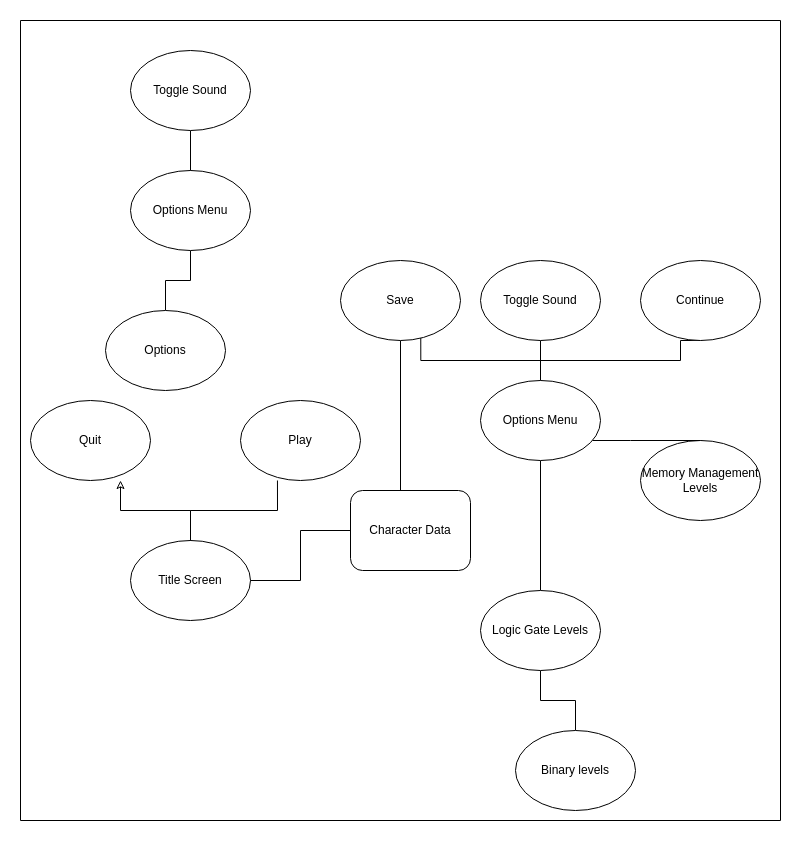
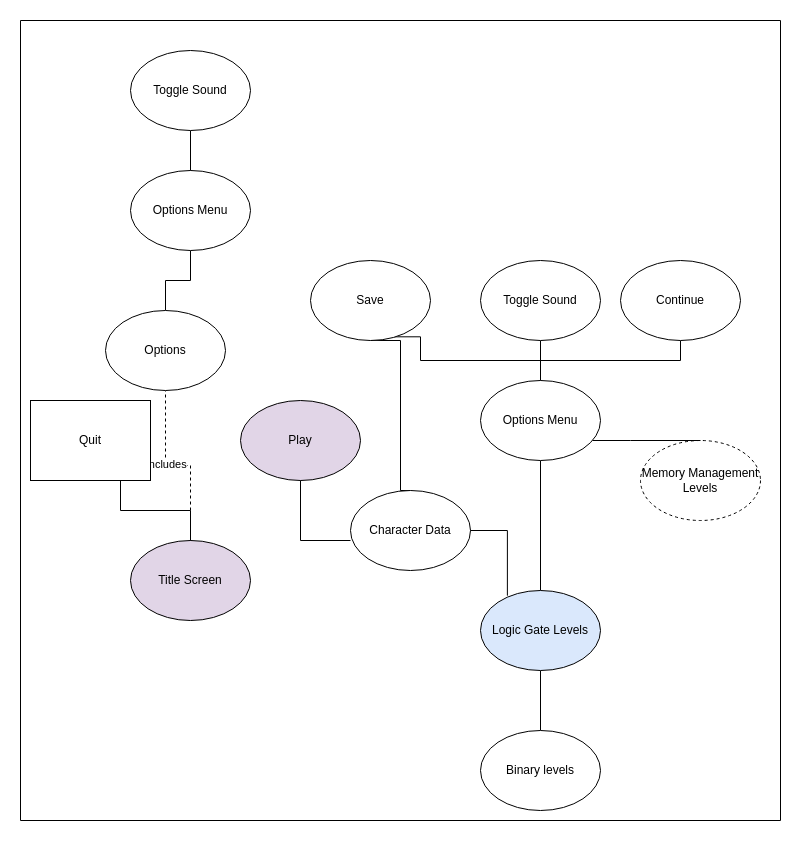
node "Save": moved (401, 301) -> (371, 301)
node "Continue": moved (701, 301) -> (681, 301)
node "Quit": shape ellipse -> rectangle
node "Play": fillcolor #ffffff -> #e1d5e7
edge "Options" -- "Title Screen": added, label "includes"
node "Memory Management Levels": style solid -> dashed
edge "Title Screen" -> "Quit": arrowhead classic -> none
edge "Play" -- "Title Screen": removed
node "Character Data": shape rounded rectangle -> ellipse
edge "Play" -- "Character Data": added
node "Title Screen": fillcolor #ffffff -> #e1d5e7
edge "Character Data" -- "Title Screen": now "Character Data" -- "Logic Gate Levels"
node "Logic Gate Levels": fillcolor #ffffff -> #dae8fc
node "Binary levels": moved (576, 771) -> (541, 771)
